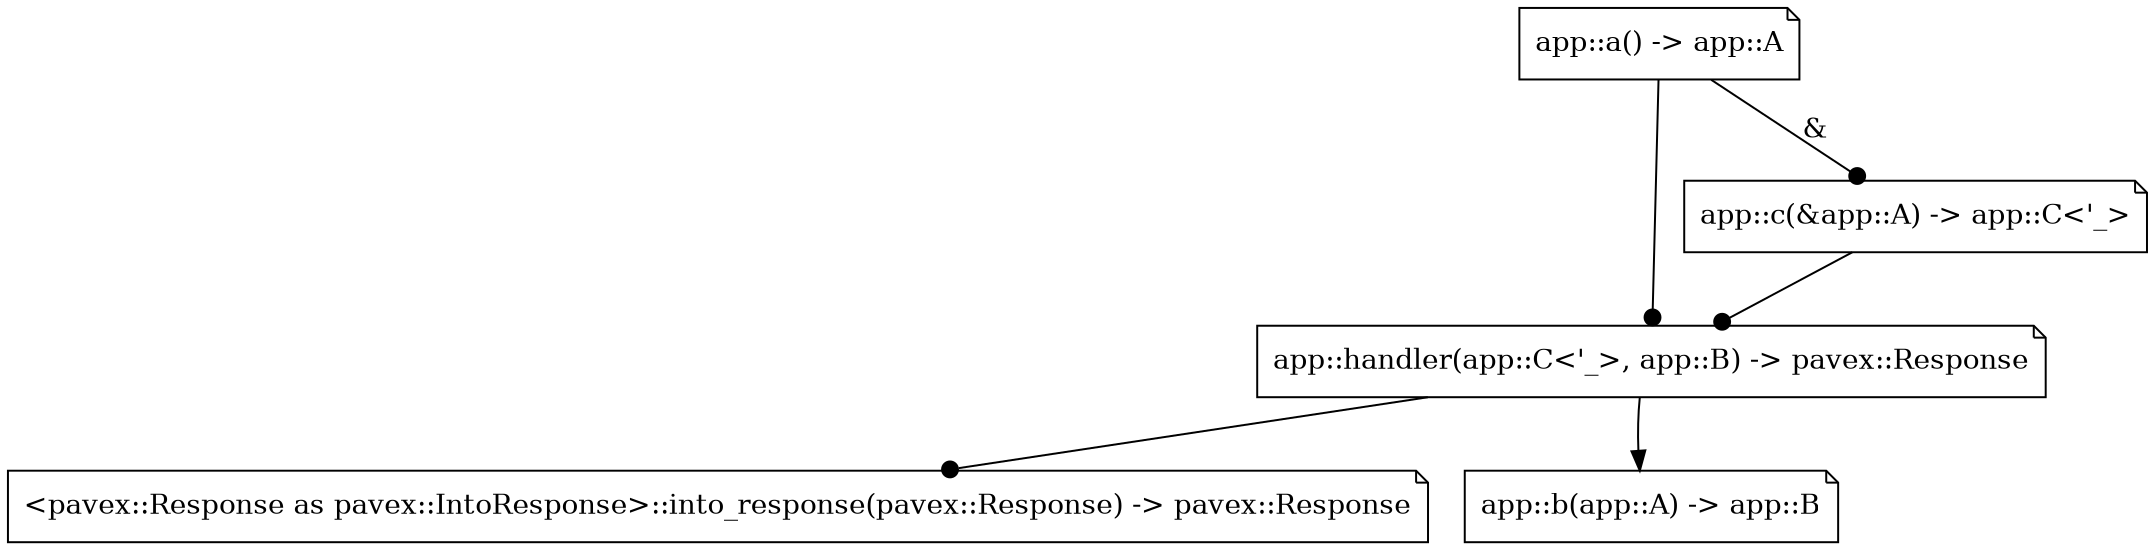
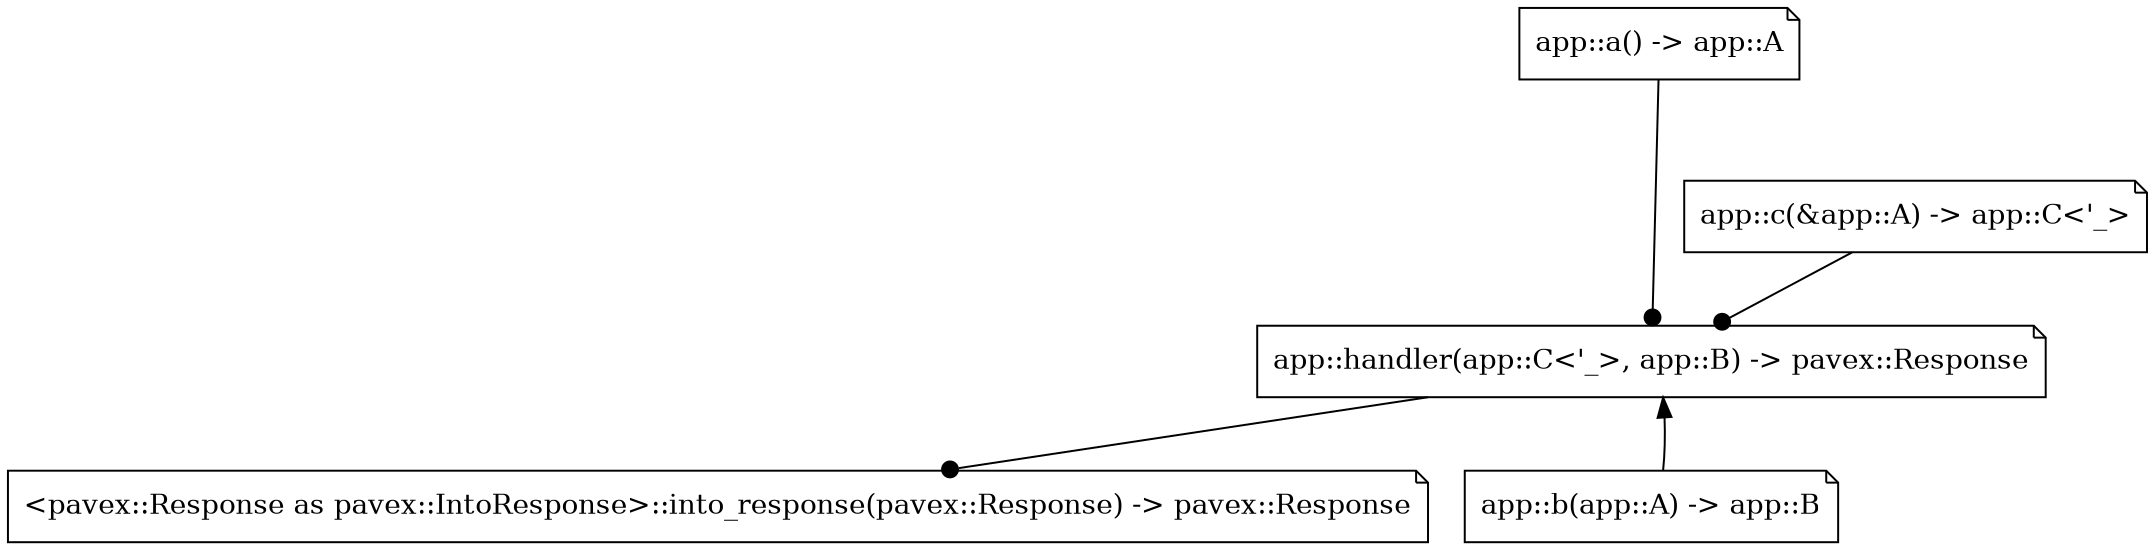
edge "app::a() -> app::A" -> "app::c(&app::A) -> app::C<'_>": removed, label "&"
edge "app::handler(app::C<'_>, app::B) -> pavex::Response" -> "app::b(app::A) -> app::B": reversed
